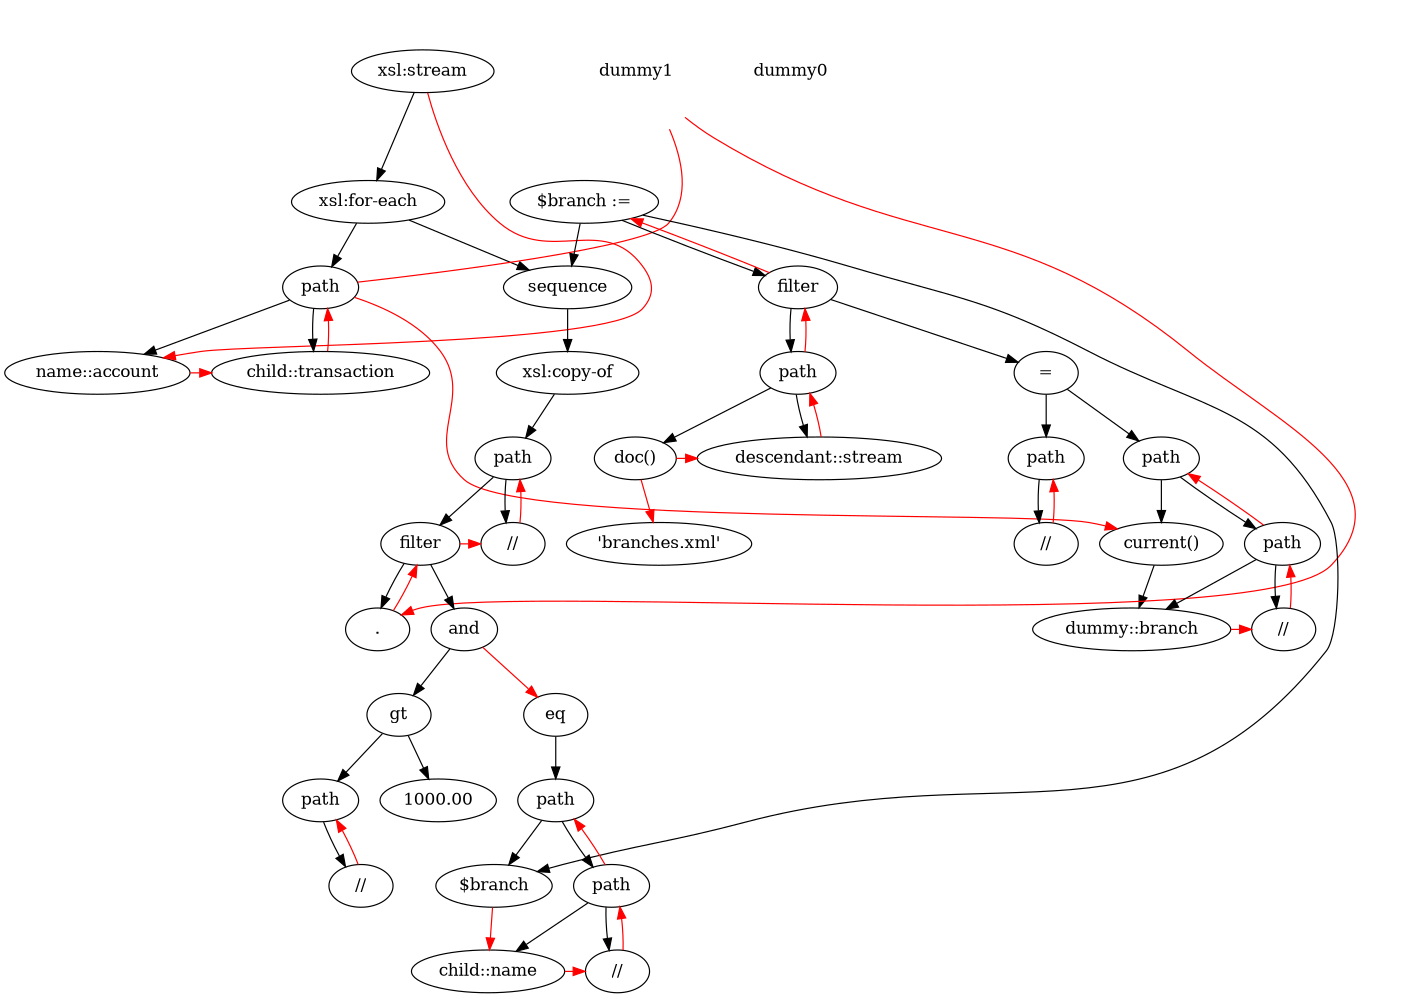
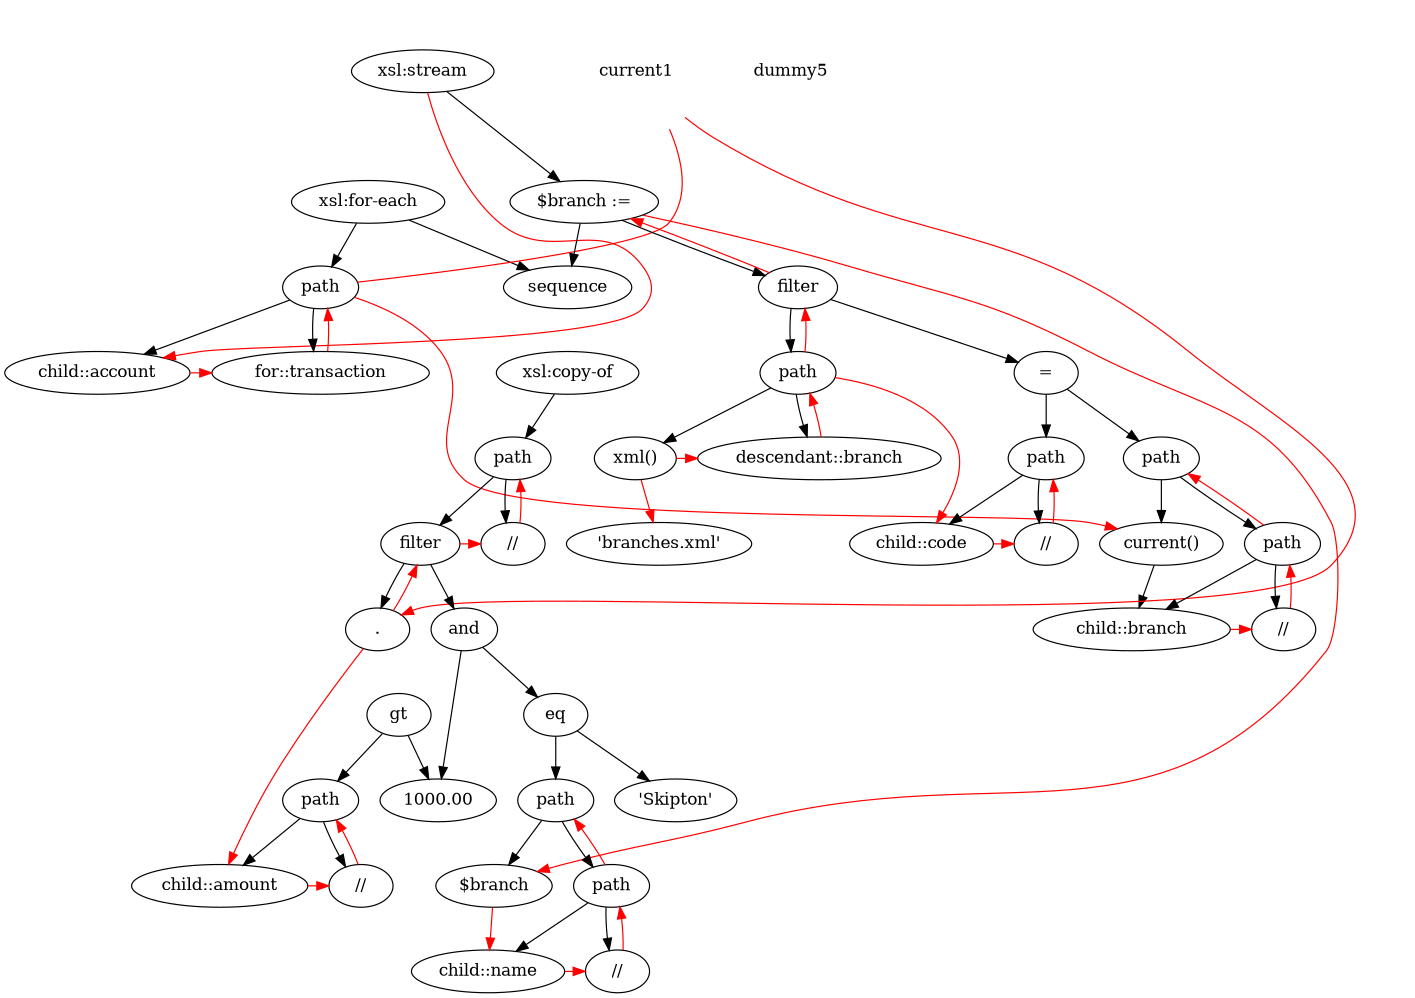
node "dummy1": label "dummy1" -> "current1"
node "dummy0": label "dummy0" -> "dummy5"
edge "xsl:stream" -> "xsl:for-each": now "xsl:stream" -> "$branch :="
edge "sequence" -> "xsl:copy-of": removed
node "name::account": label "name::account" -> "child::account"
node "child::transaction": label "child::transaction" -> "for::transaction"
node "doc()": label "doc()" -> "xml()"
node "descendant::stream": label "descendant::stream" -> "descendant::branch"
node "child::code": added
edge "$branch :=" -> "$branch": color black -> red
node "dummy::branch": label "dummy::branch" -> "child::branch"
edge "and" -> "gt": now "and" -> "1000.00"
edge "and" -> "eq": color red -> black
node "'Skipton'": added
node "child::amount": added
